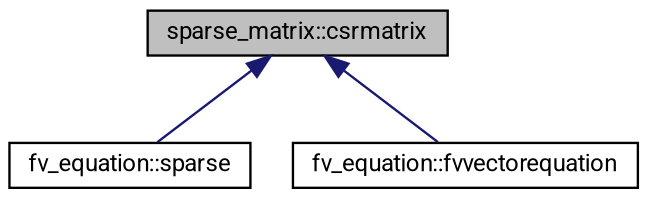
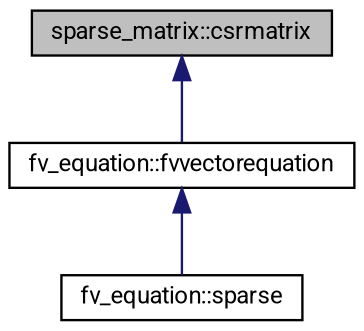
edge "fv_equation::sparse" -> "sparse_matrix::csrmatrix": now "fv_equation::sparse" -> "fv_equation::fvvectorequation"
